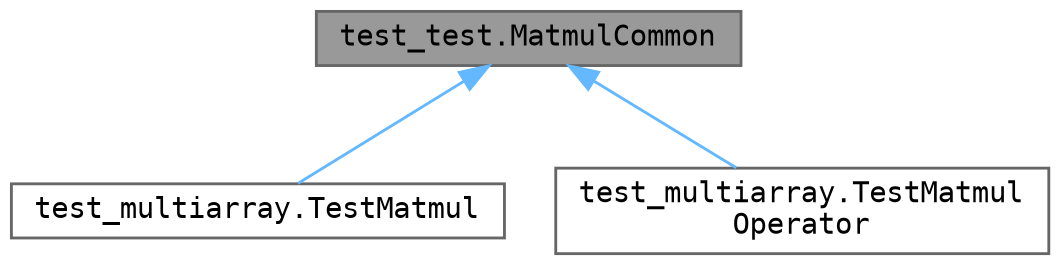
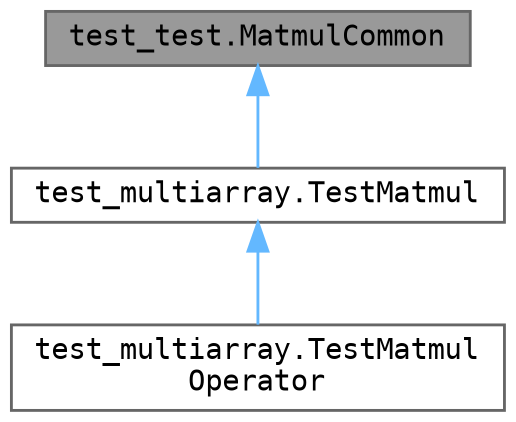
edge "test_multiarray.TestMatmul Operator" -> "test_test.MatmulCommon": now "test_multiarray.TestMatmul Operator" -> "test_multiarray.TestMatmul"
